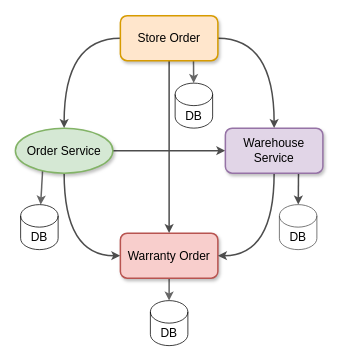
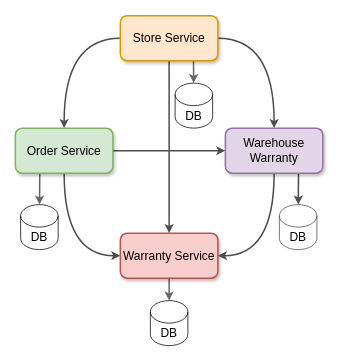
node "Store Order": label "Store Order" -> "Store Service"
node "Order Service": shape ellipse -> rounded rectangle
node "Warehouse Service": label "Warehouse Service" -> "Warehouse Warranty"
node "Warranty Order": label "Warranty Order" -> "Warranty Service"
